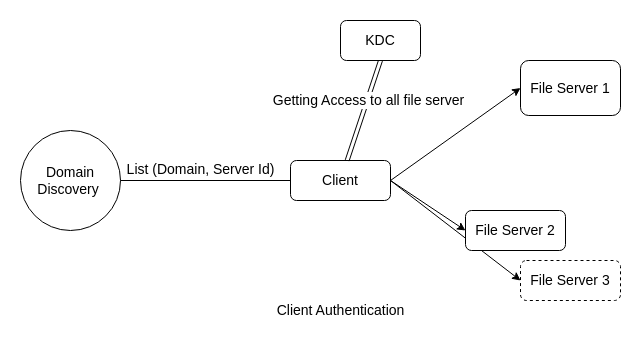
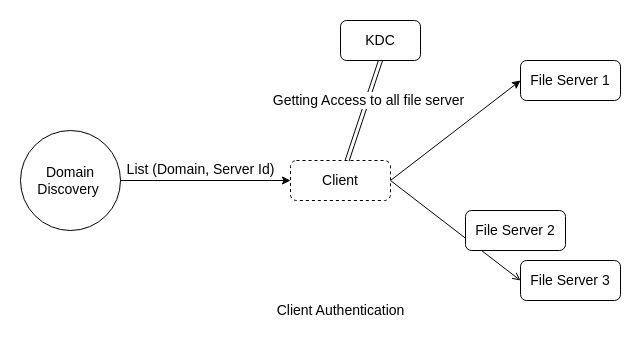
node "File Server 1": size 100x55 -> 100x40
edge "Domain Discovery" -- "Client": arrowhead none -> classic
node "Client": style solid -> dashed
edge "Client" -> "File Server 2": removed
edge "Client" -> "File Server 3": arrowhead classic -> open
node "File Server 3": style dashed -> solid
